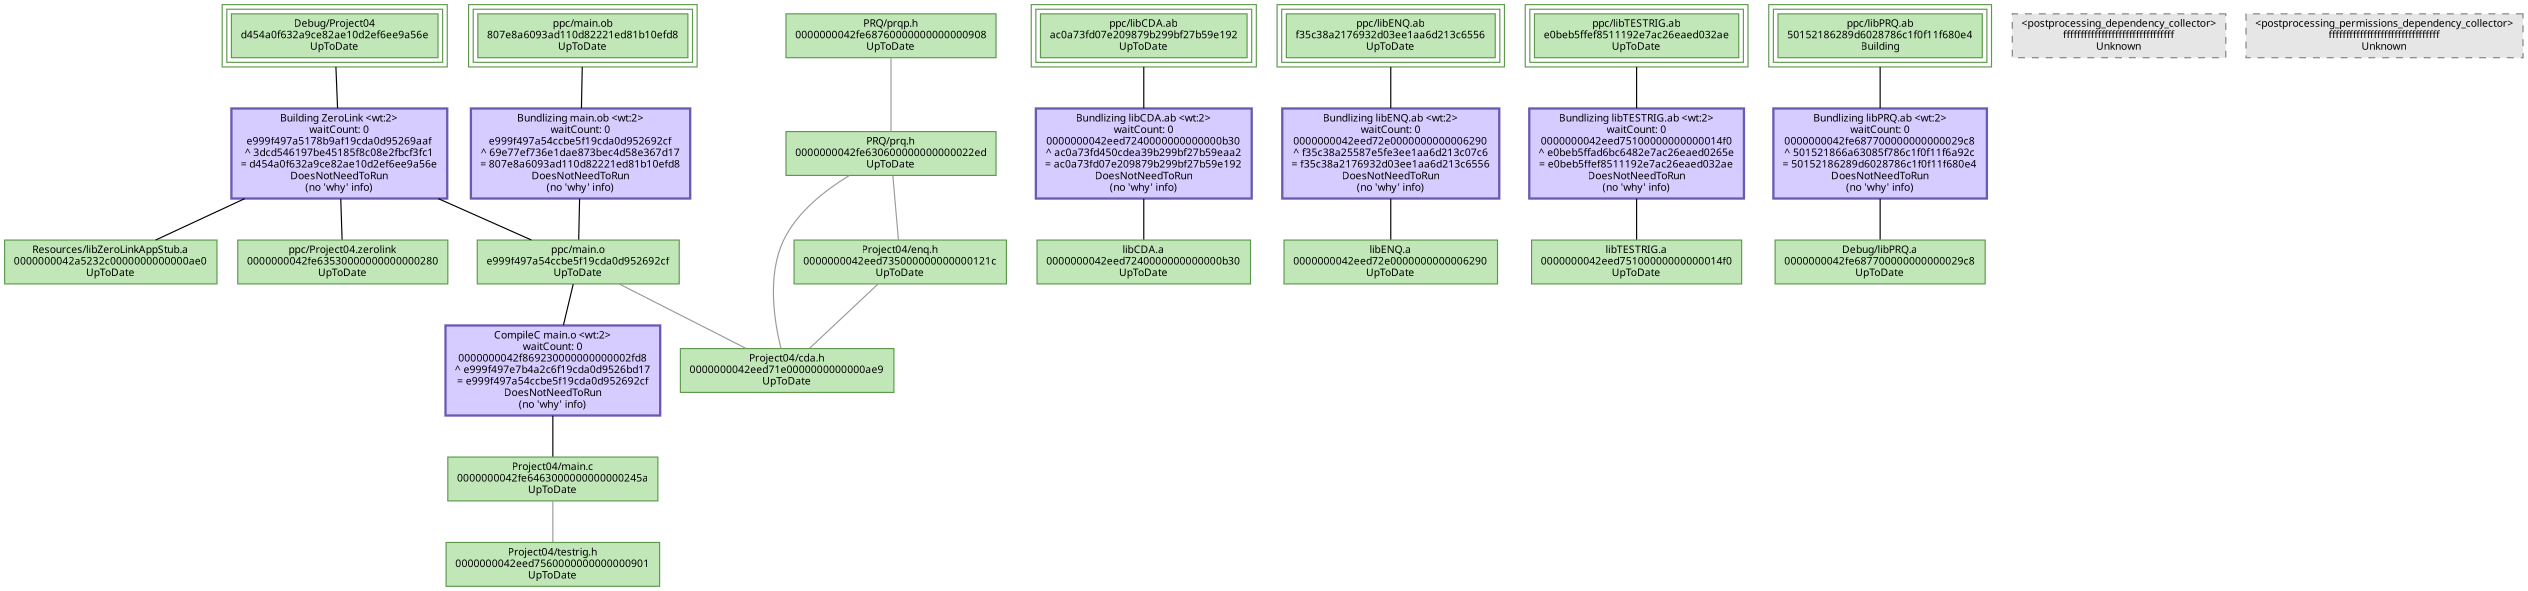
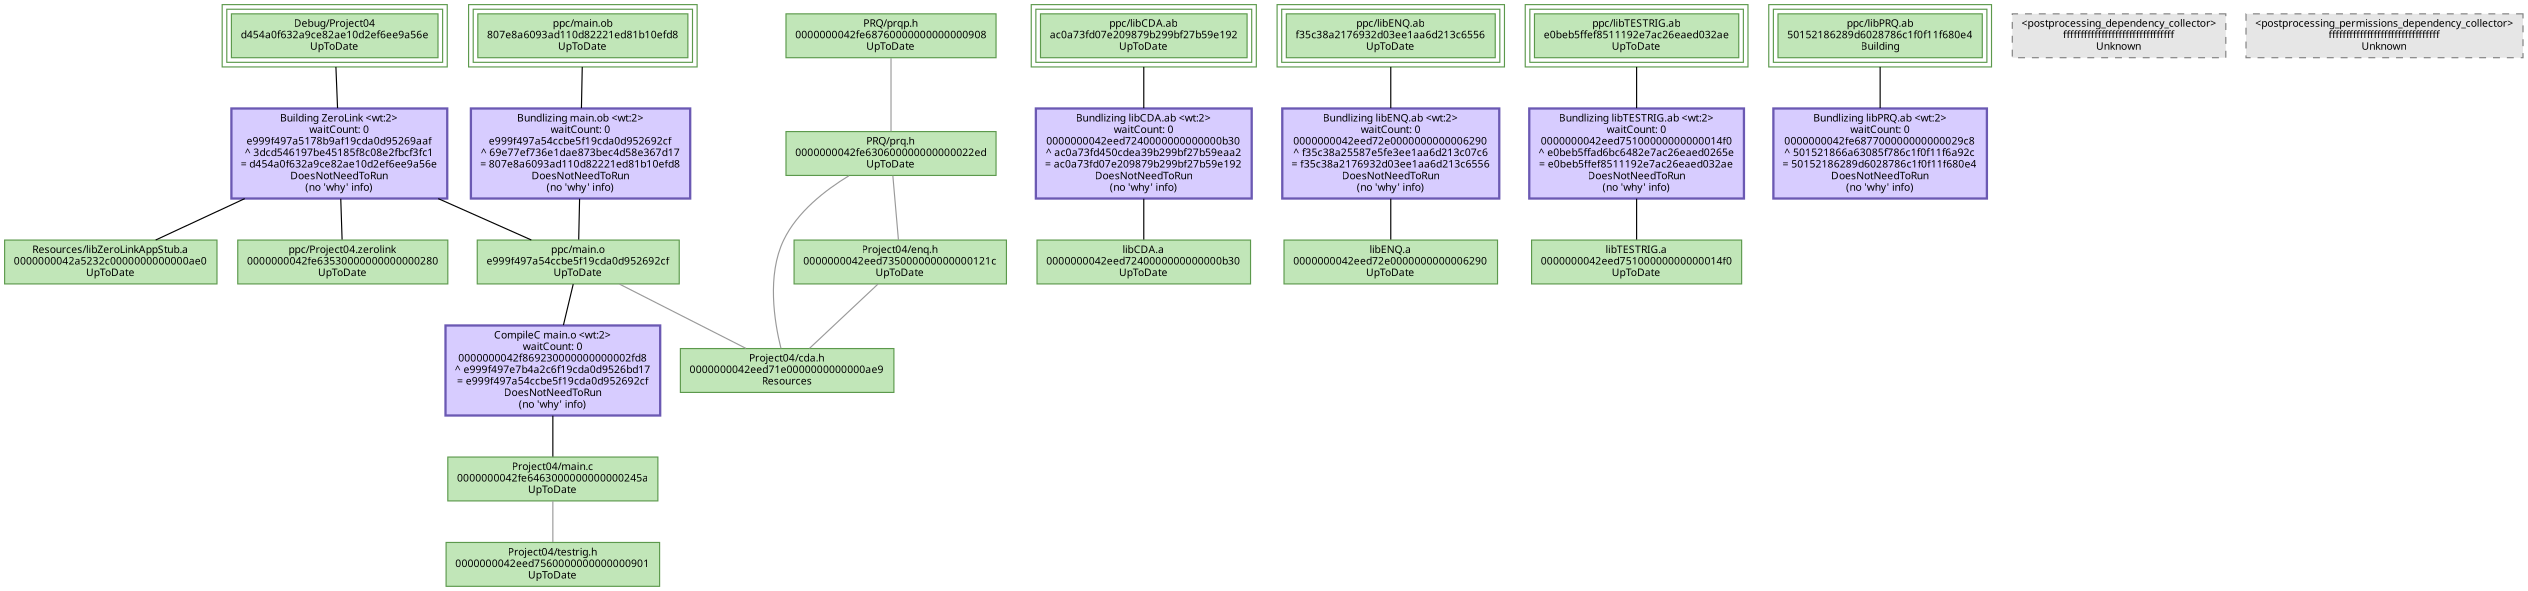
node "Debug/libPRQ.a 0000000042fe687700000000000029c8 UpToDate": removed
node "Project04/cda.h 0000000042eed71e0000000000000ae9 UpToDate": label "Project04/cda.h 0000000042eed71e0000000000000ae9 UpToDate" -> "Project04/cda.h 0000000042eed71e0000000000000ae9 Resources"
